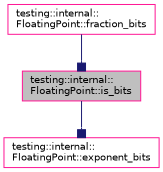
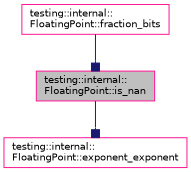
node "testing::internal:: FloatingPoint::is_bits": label "testing::internal:: FloatingPoint::is_bits" -> "testing::internal:: FloatingPoint::is_nan"
node "testing::internal:: FloatingPoint::exponent_bits": label "testing::internal:: FloatingPoint::exponent_bits" -> "testing::internal:: FloatingPoint::exponent_exponent"
